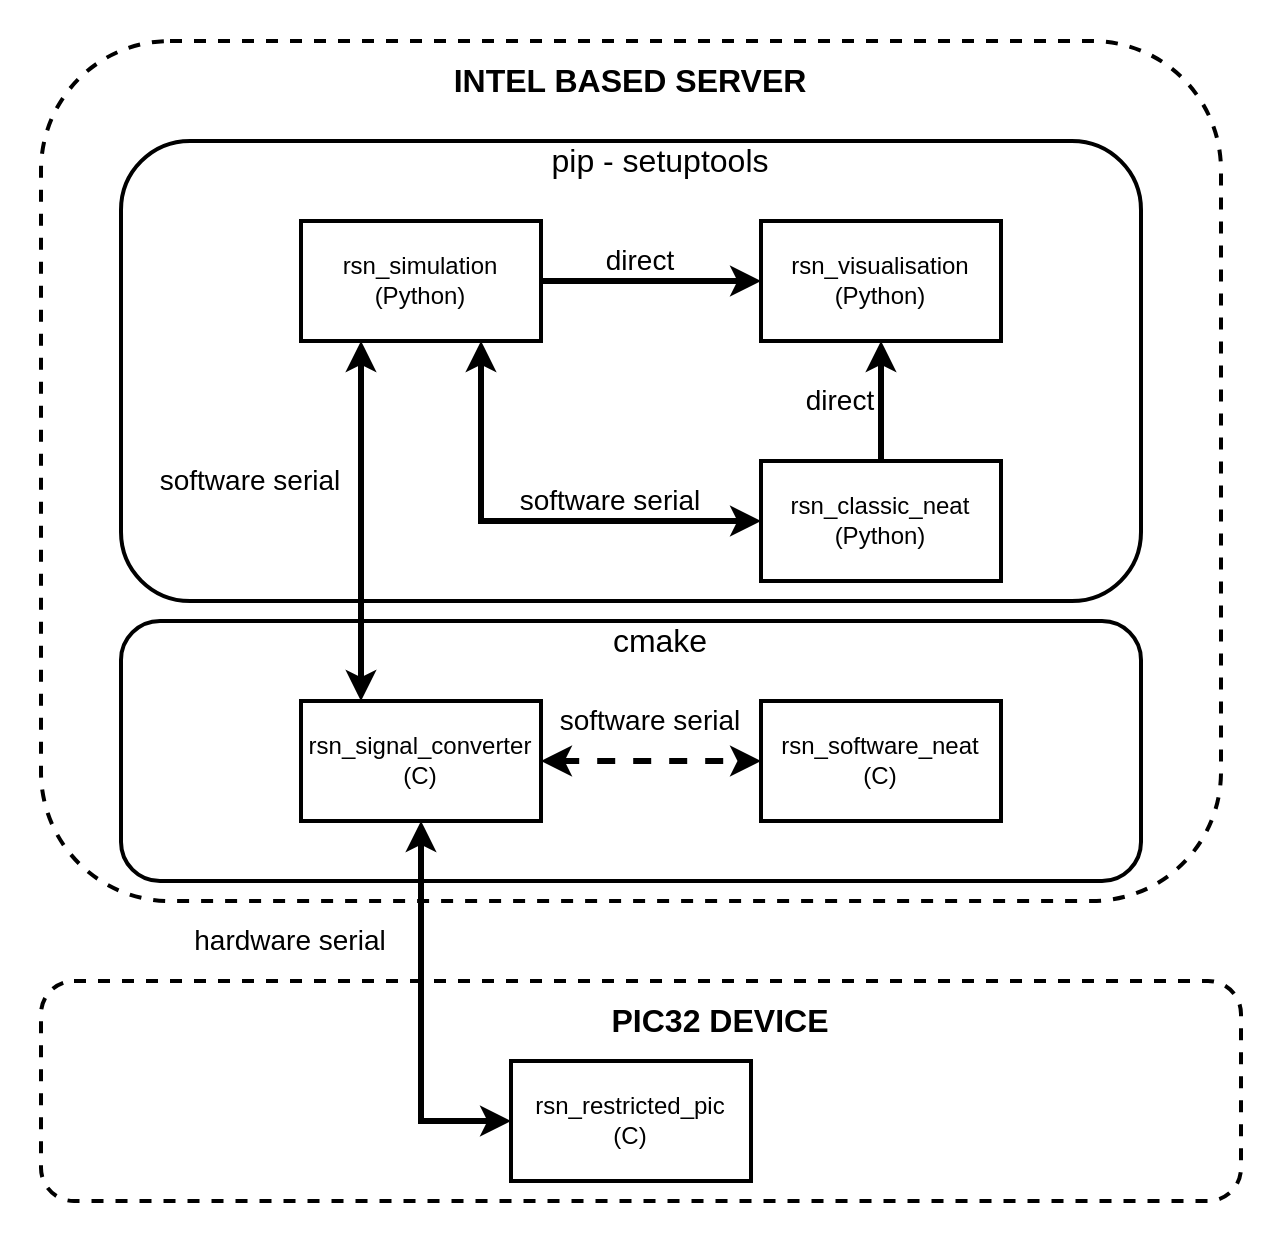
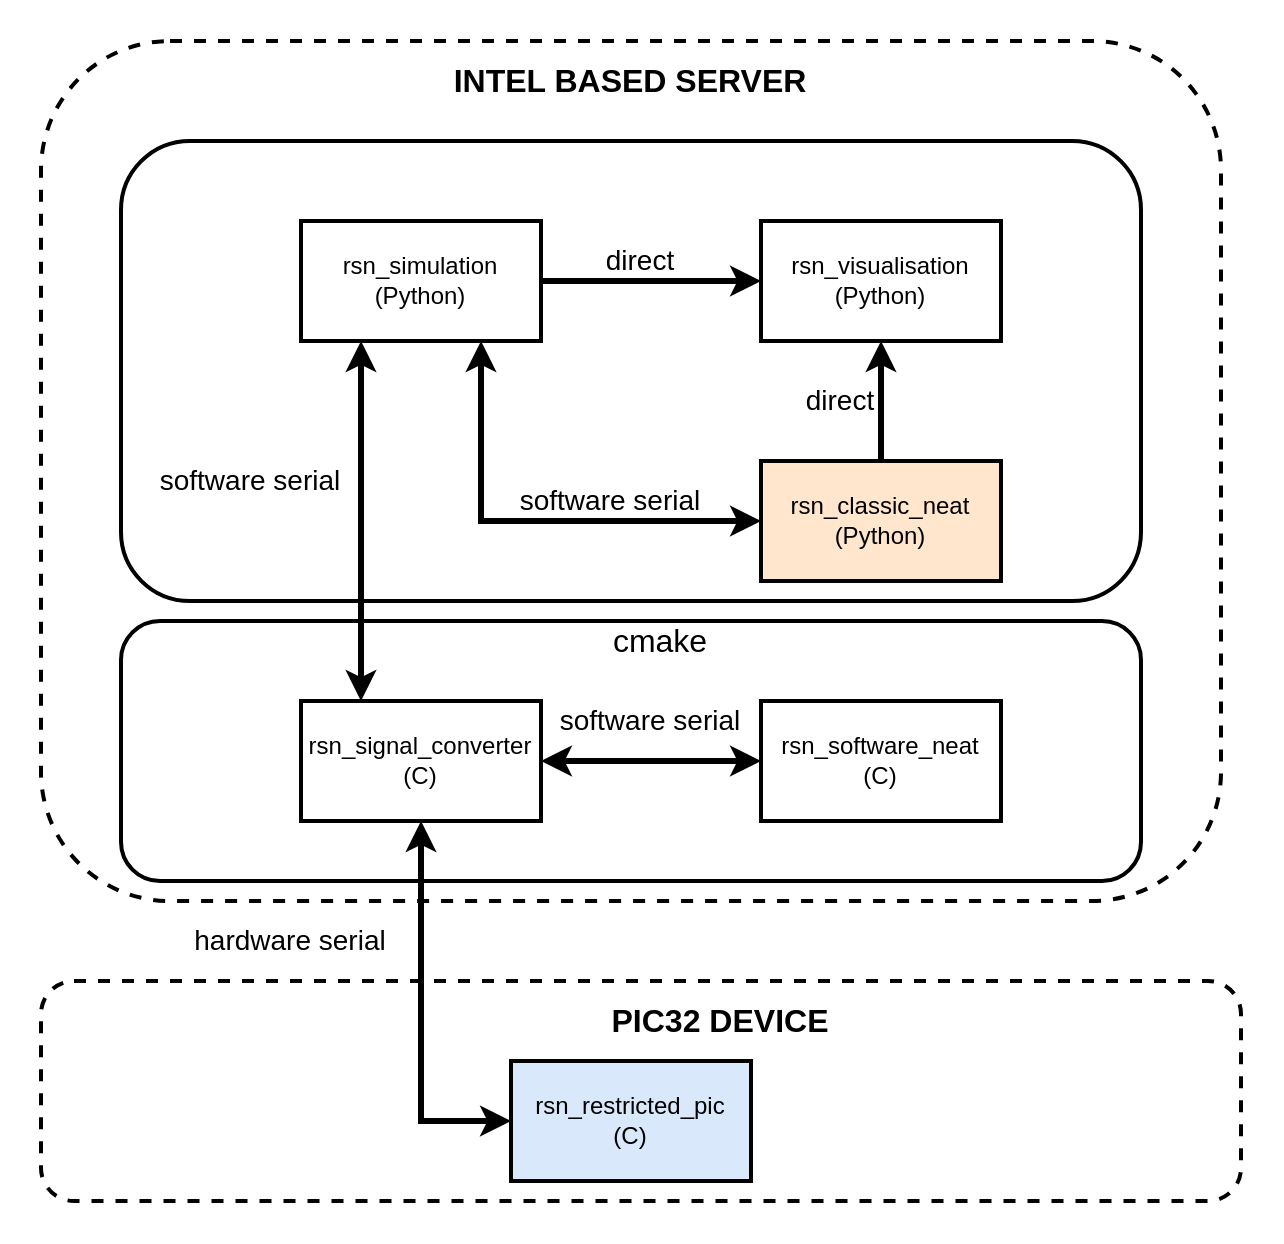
node "pip - setuptools": removed
node "rsn_classic_neat (Python)": fillcolor #ffffff -> #ffe6cc
edge "rsn_signal_converter (C)" -- "rsn_software_neat (C)": style dashed -> solid
node "rsn_restricted_pic (C)": fillcolor #ffffff -> #dae8fc
